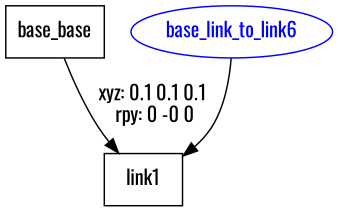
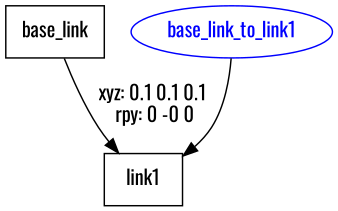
node "base_base": label "base_base" -> "base_link"
node "base_link_to_link6": label "base_link_to_link6" -> "base_link_to_link1"
